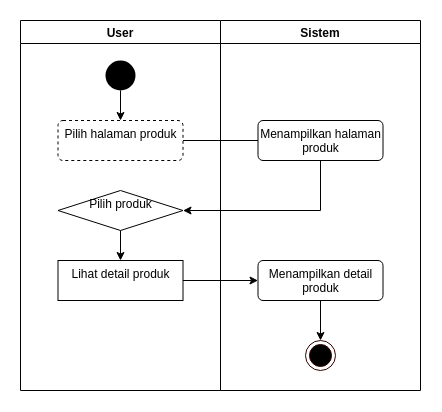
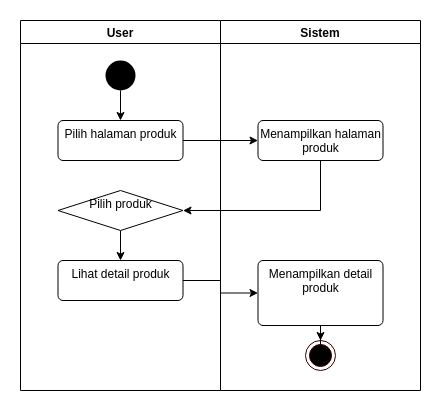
node "Pilih halaman produk": style dashed -> solid
edge "Pilih halaman produk" -- "Menampilkan halaman produk": arrowhead none -> classic
node "Lihat detail produk": shape rectangle -> rounded rectangle
node "Menampilkan detail produk": size 125x40 -> 125x65
